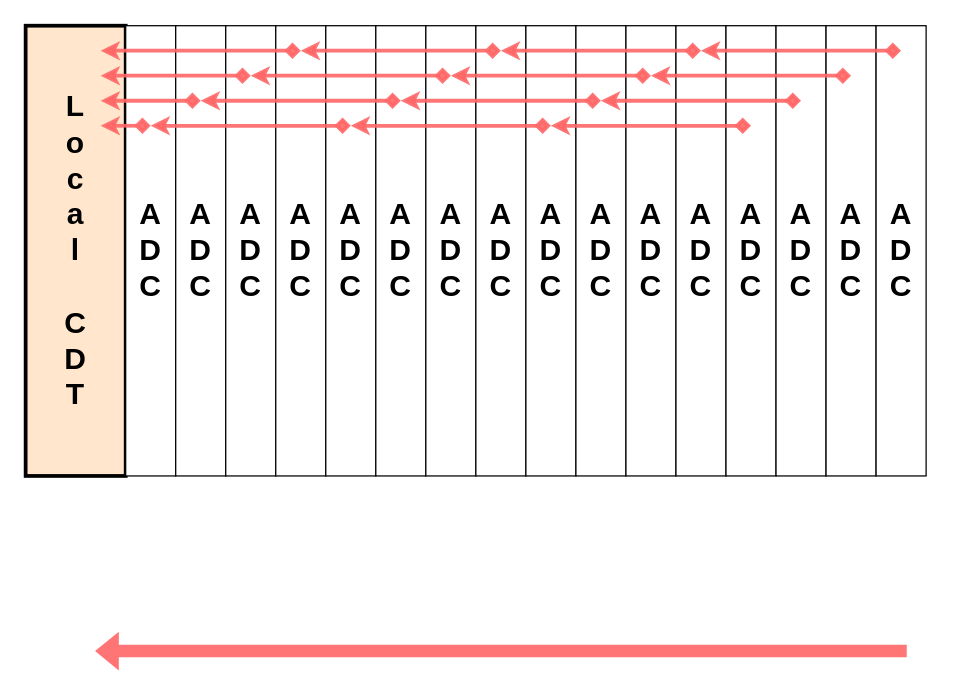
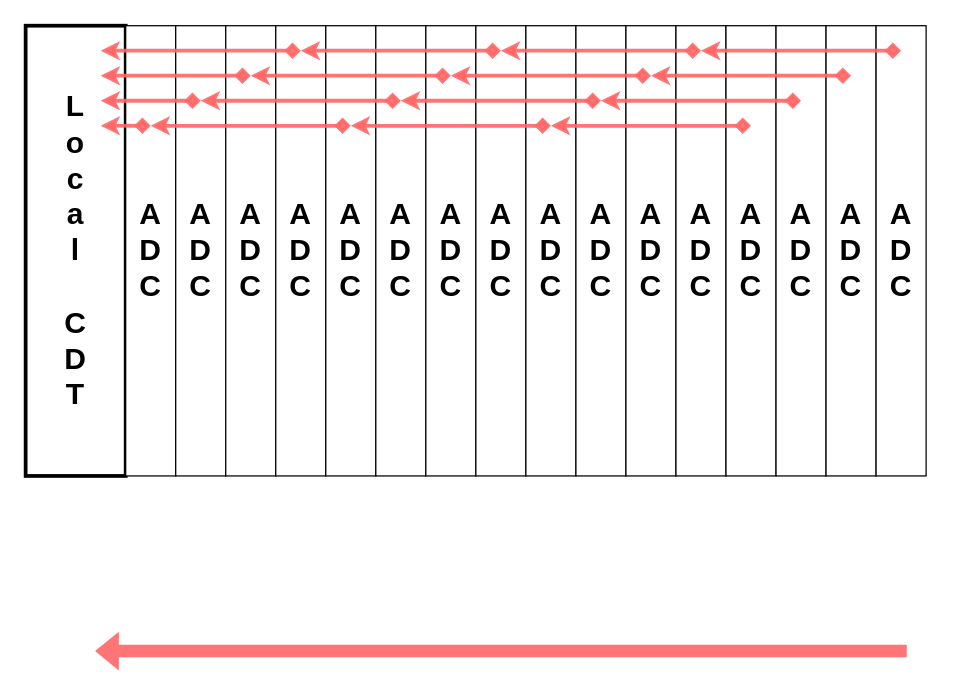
node "L o c a l CDT": fillcolor #ffe6cc -> #ffffff
